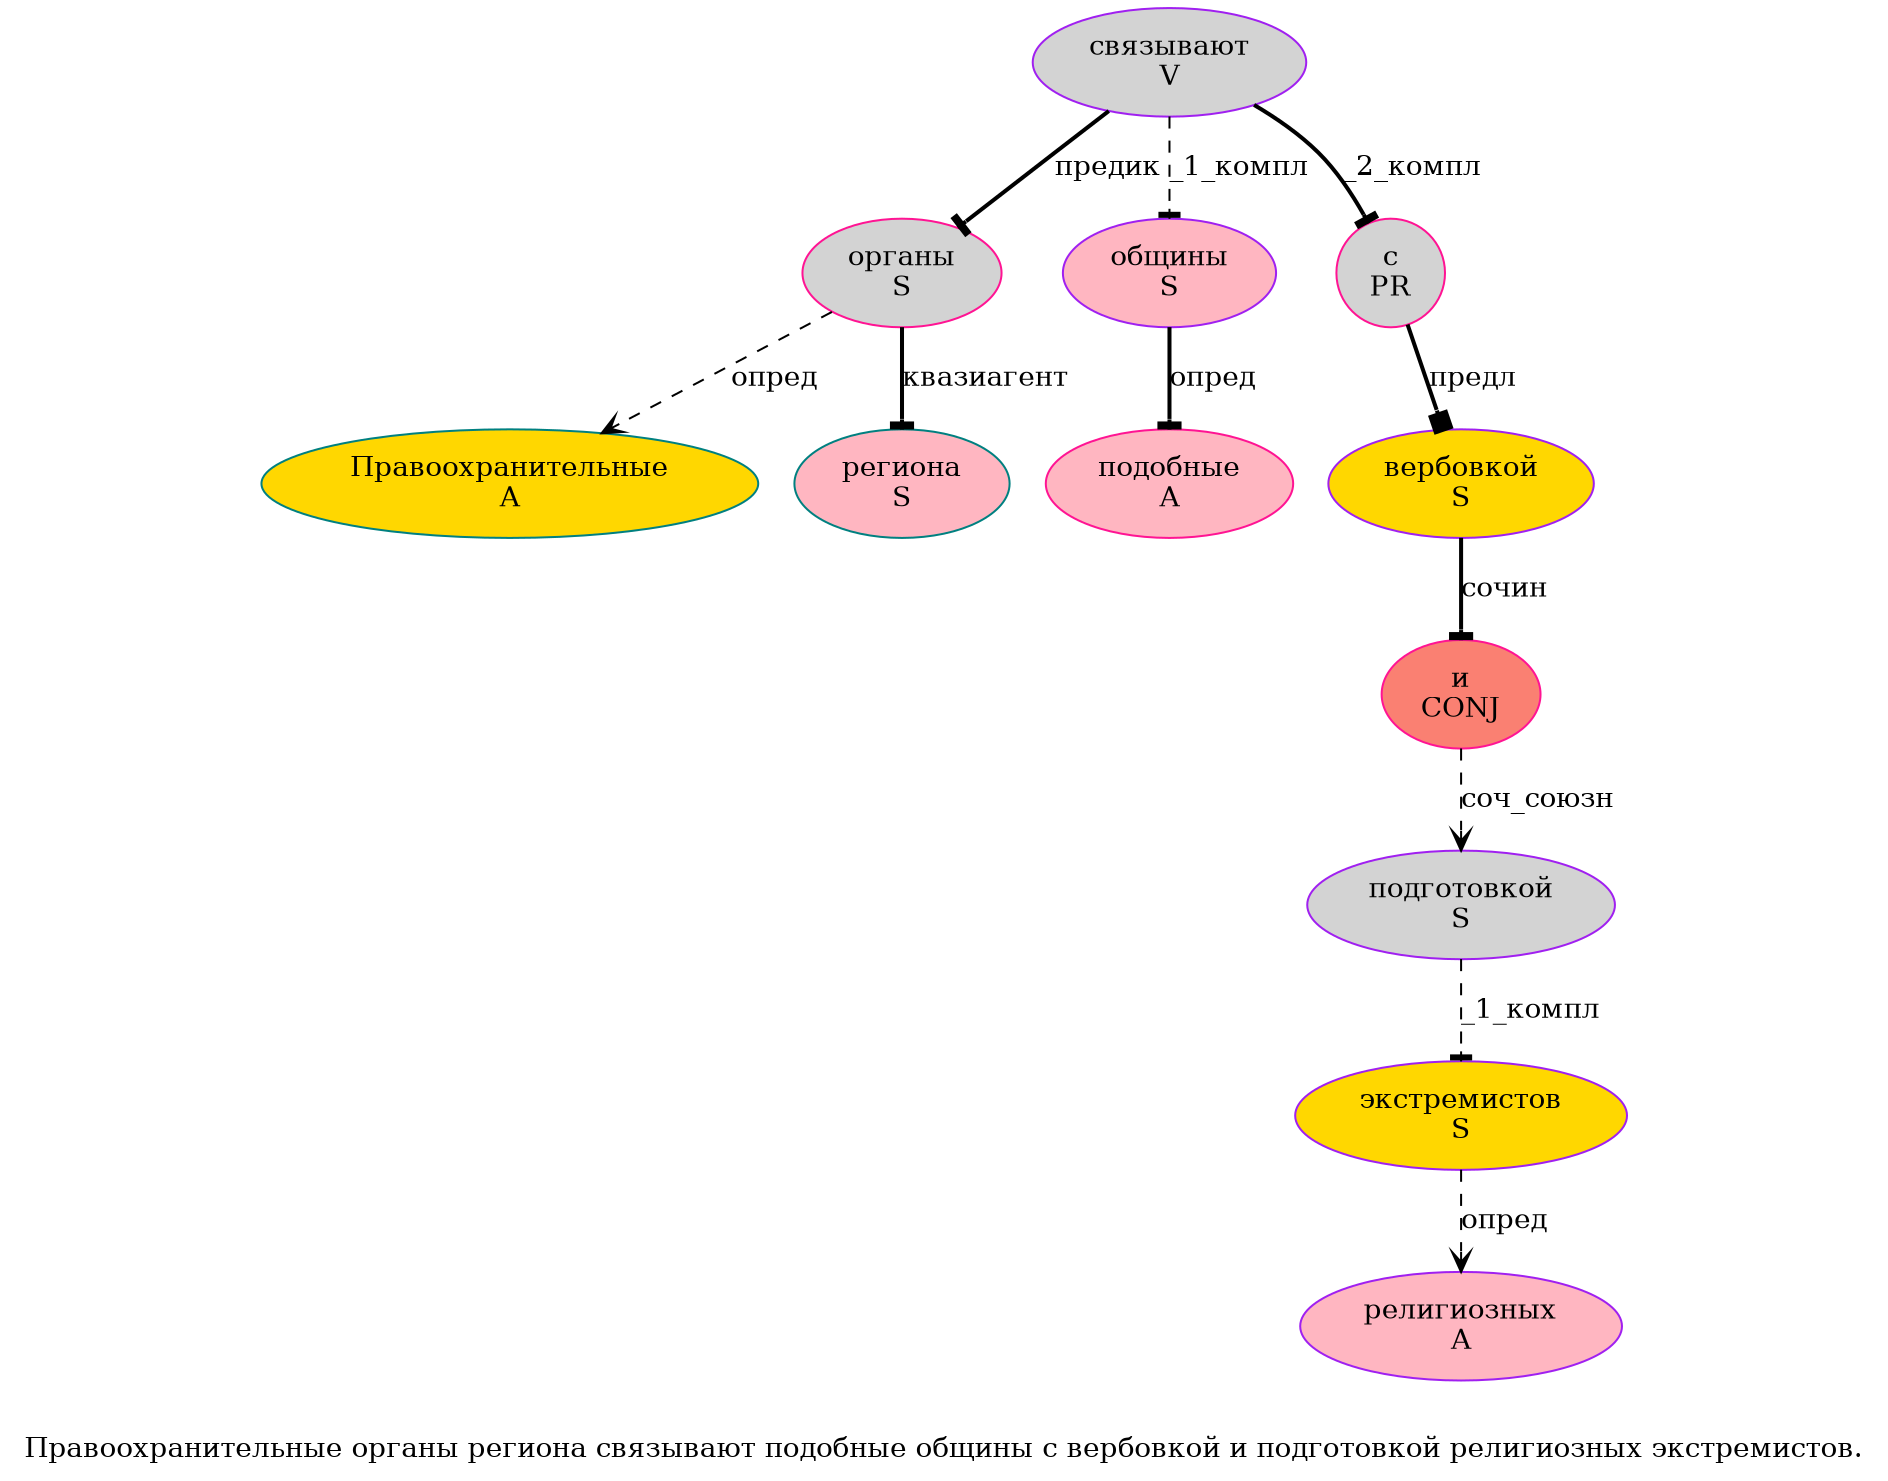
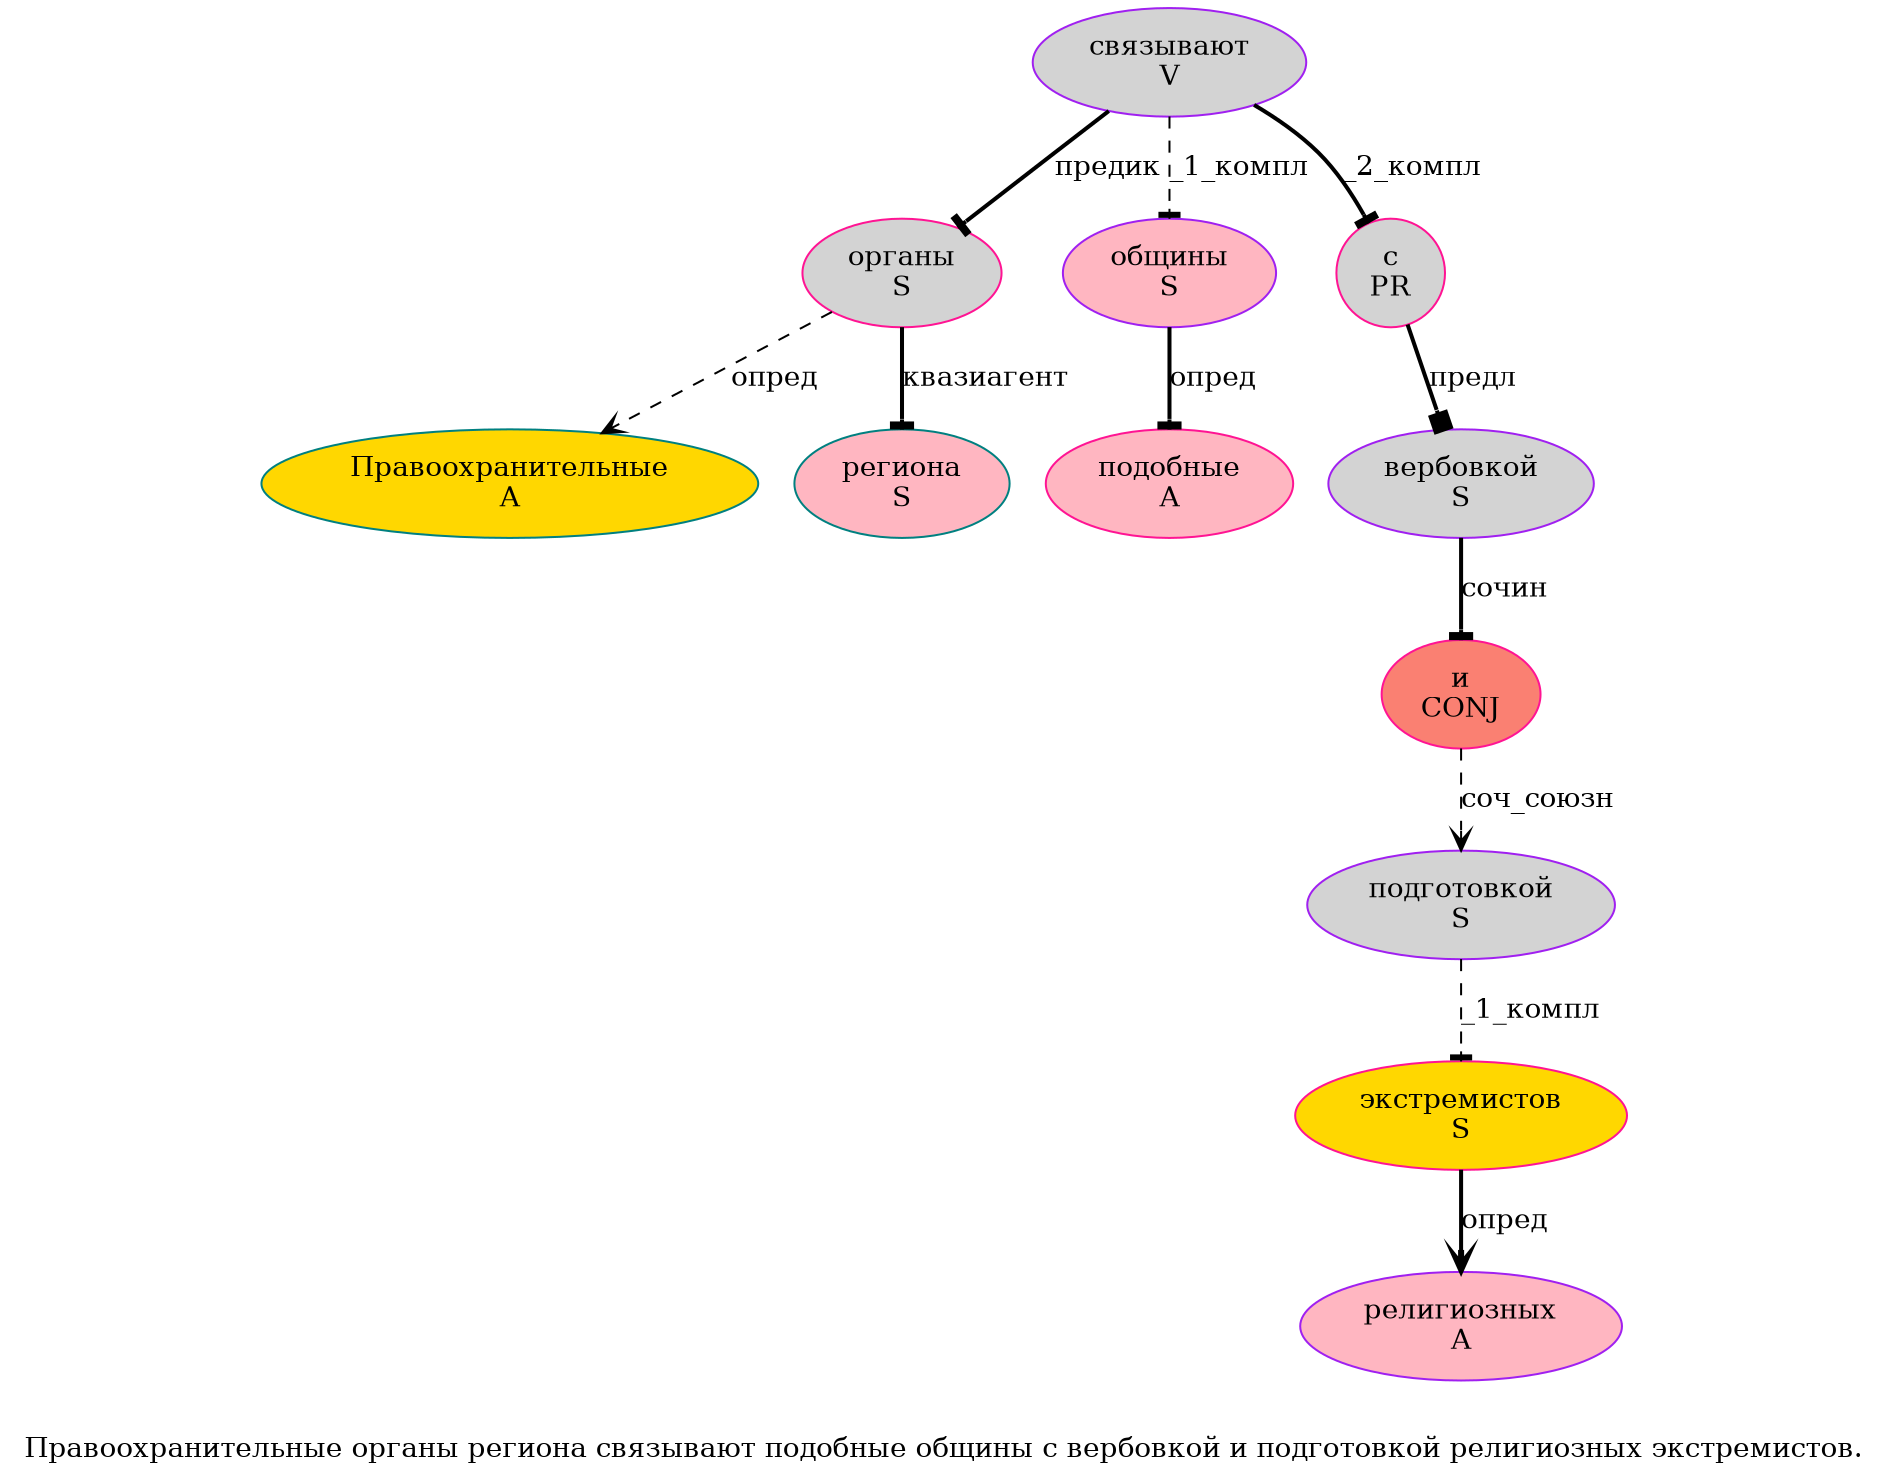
node "вербовкой S": fillcolor gold -> lightgrey
node "экстремистов S": color purple -> deeppink
edge "экстремистов S" -> "религиозных A": style dashed -> bold
